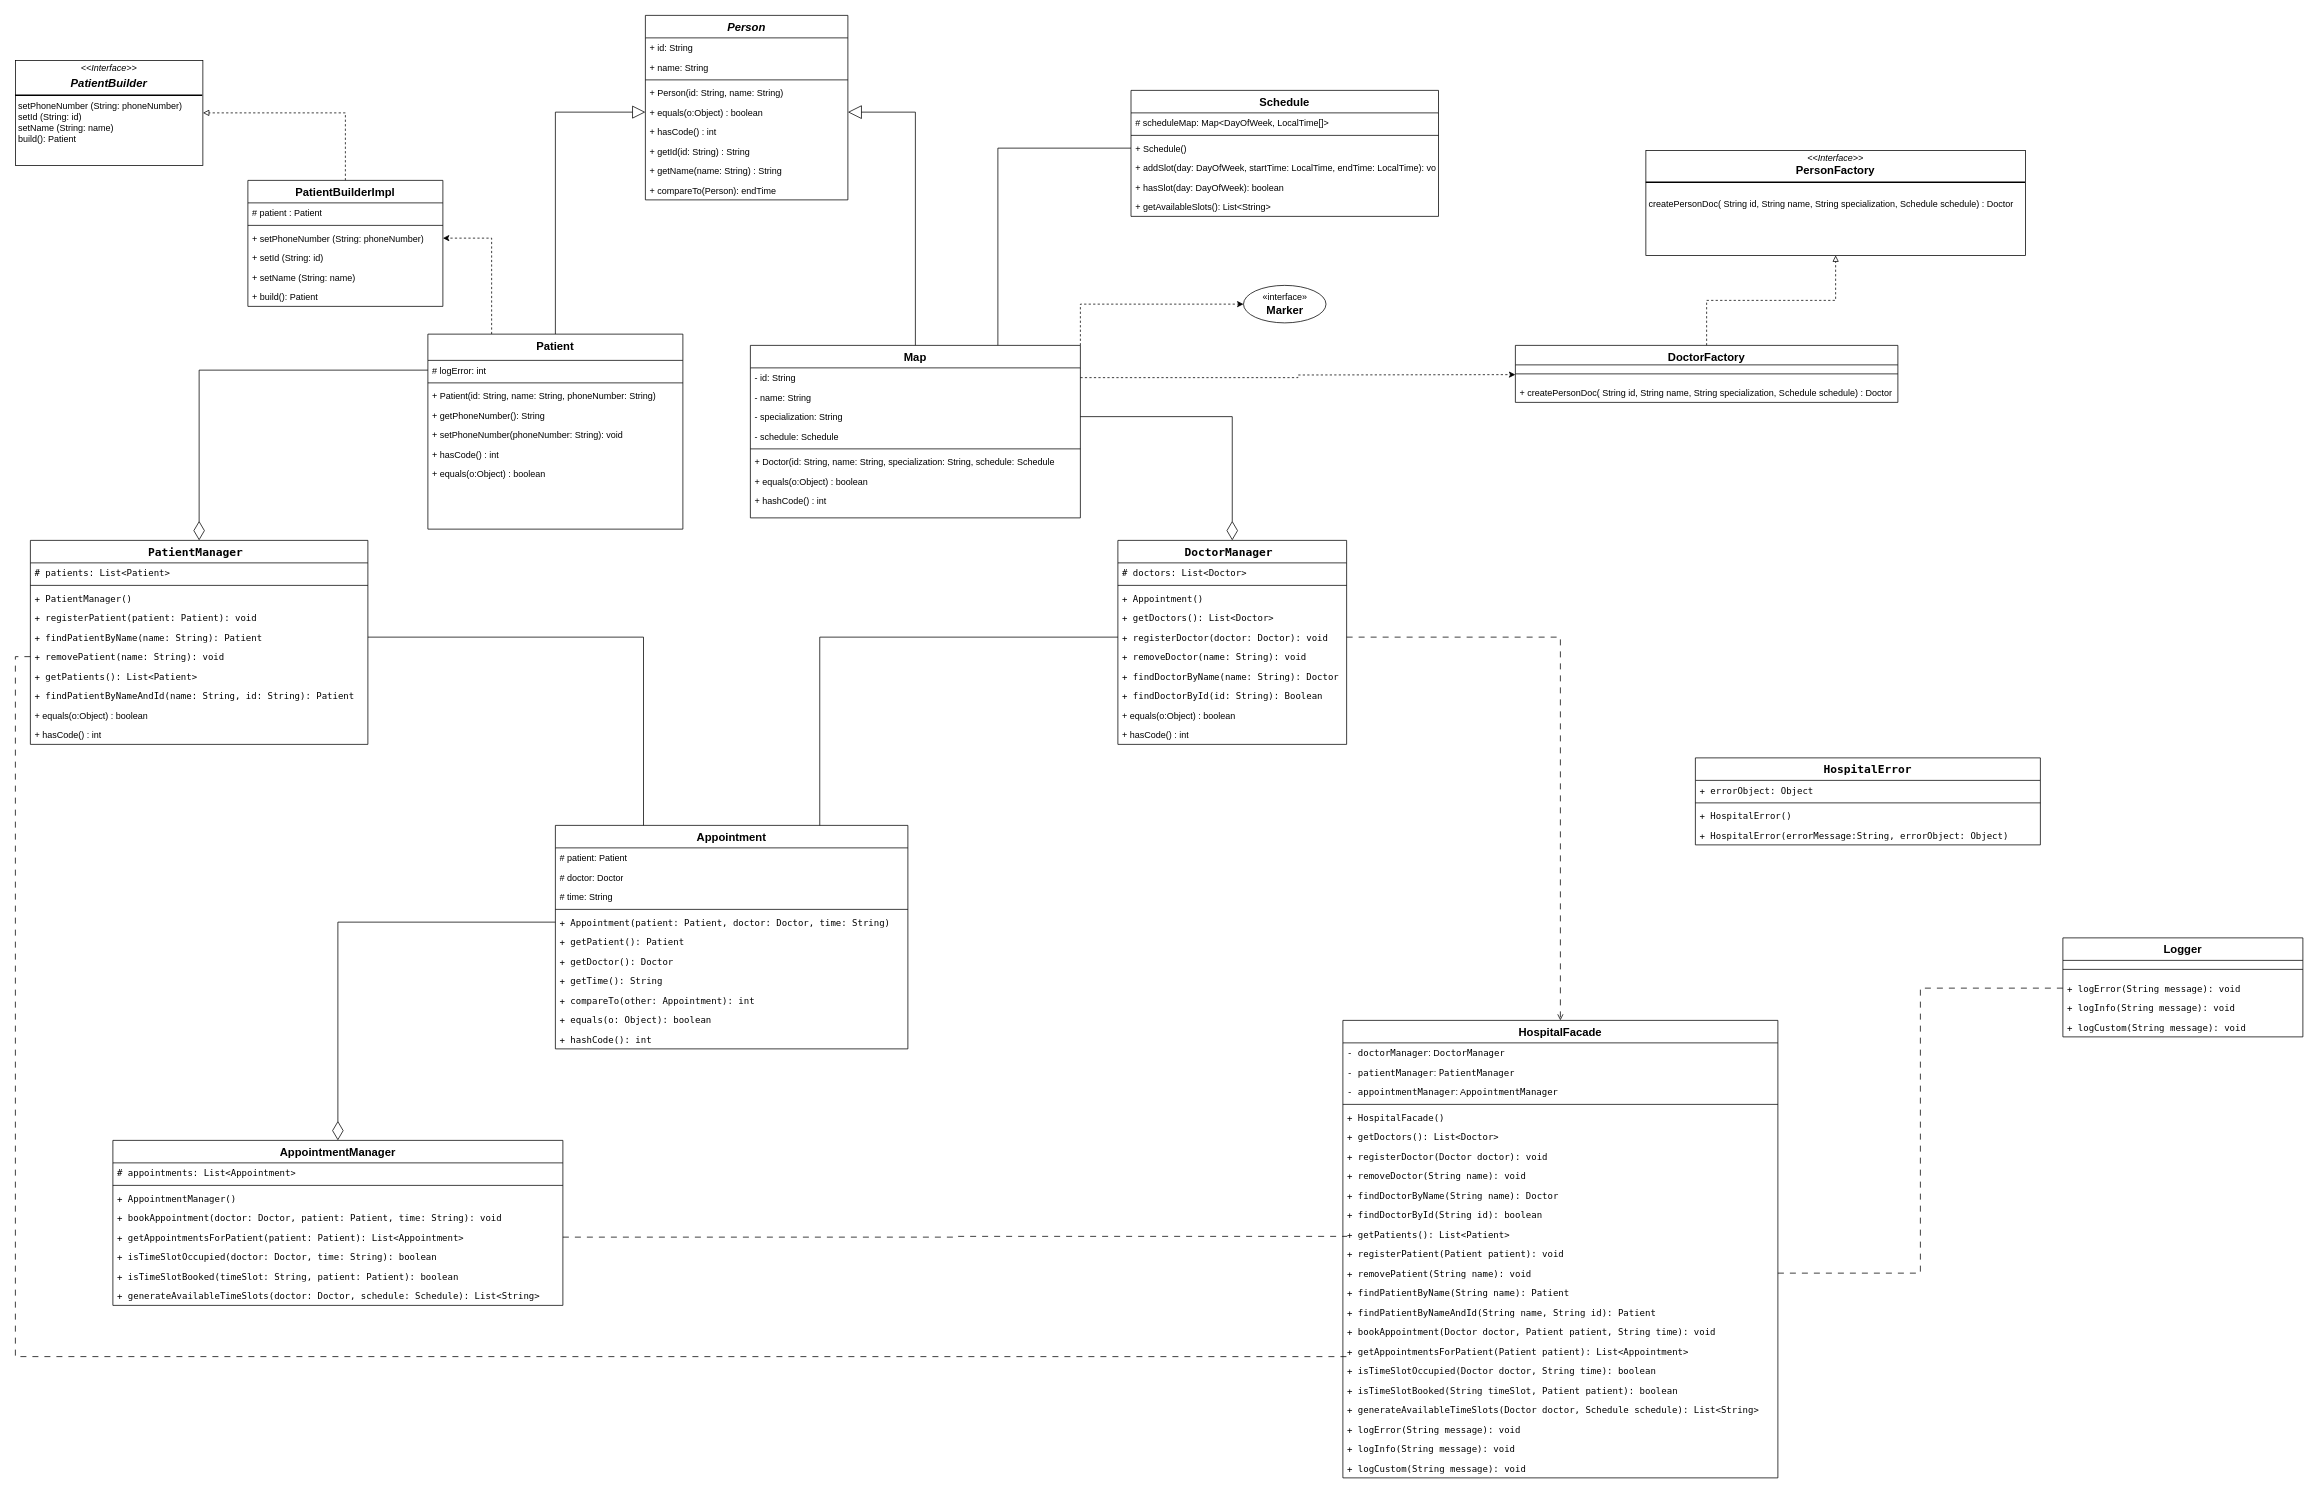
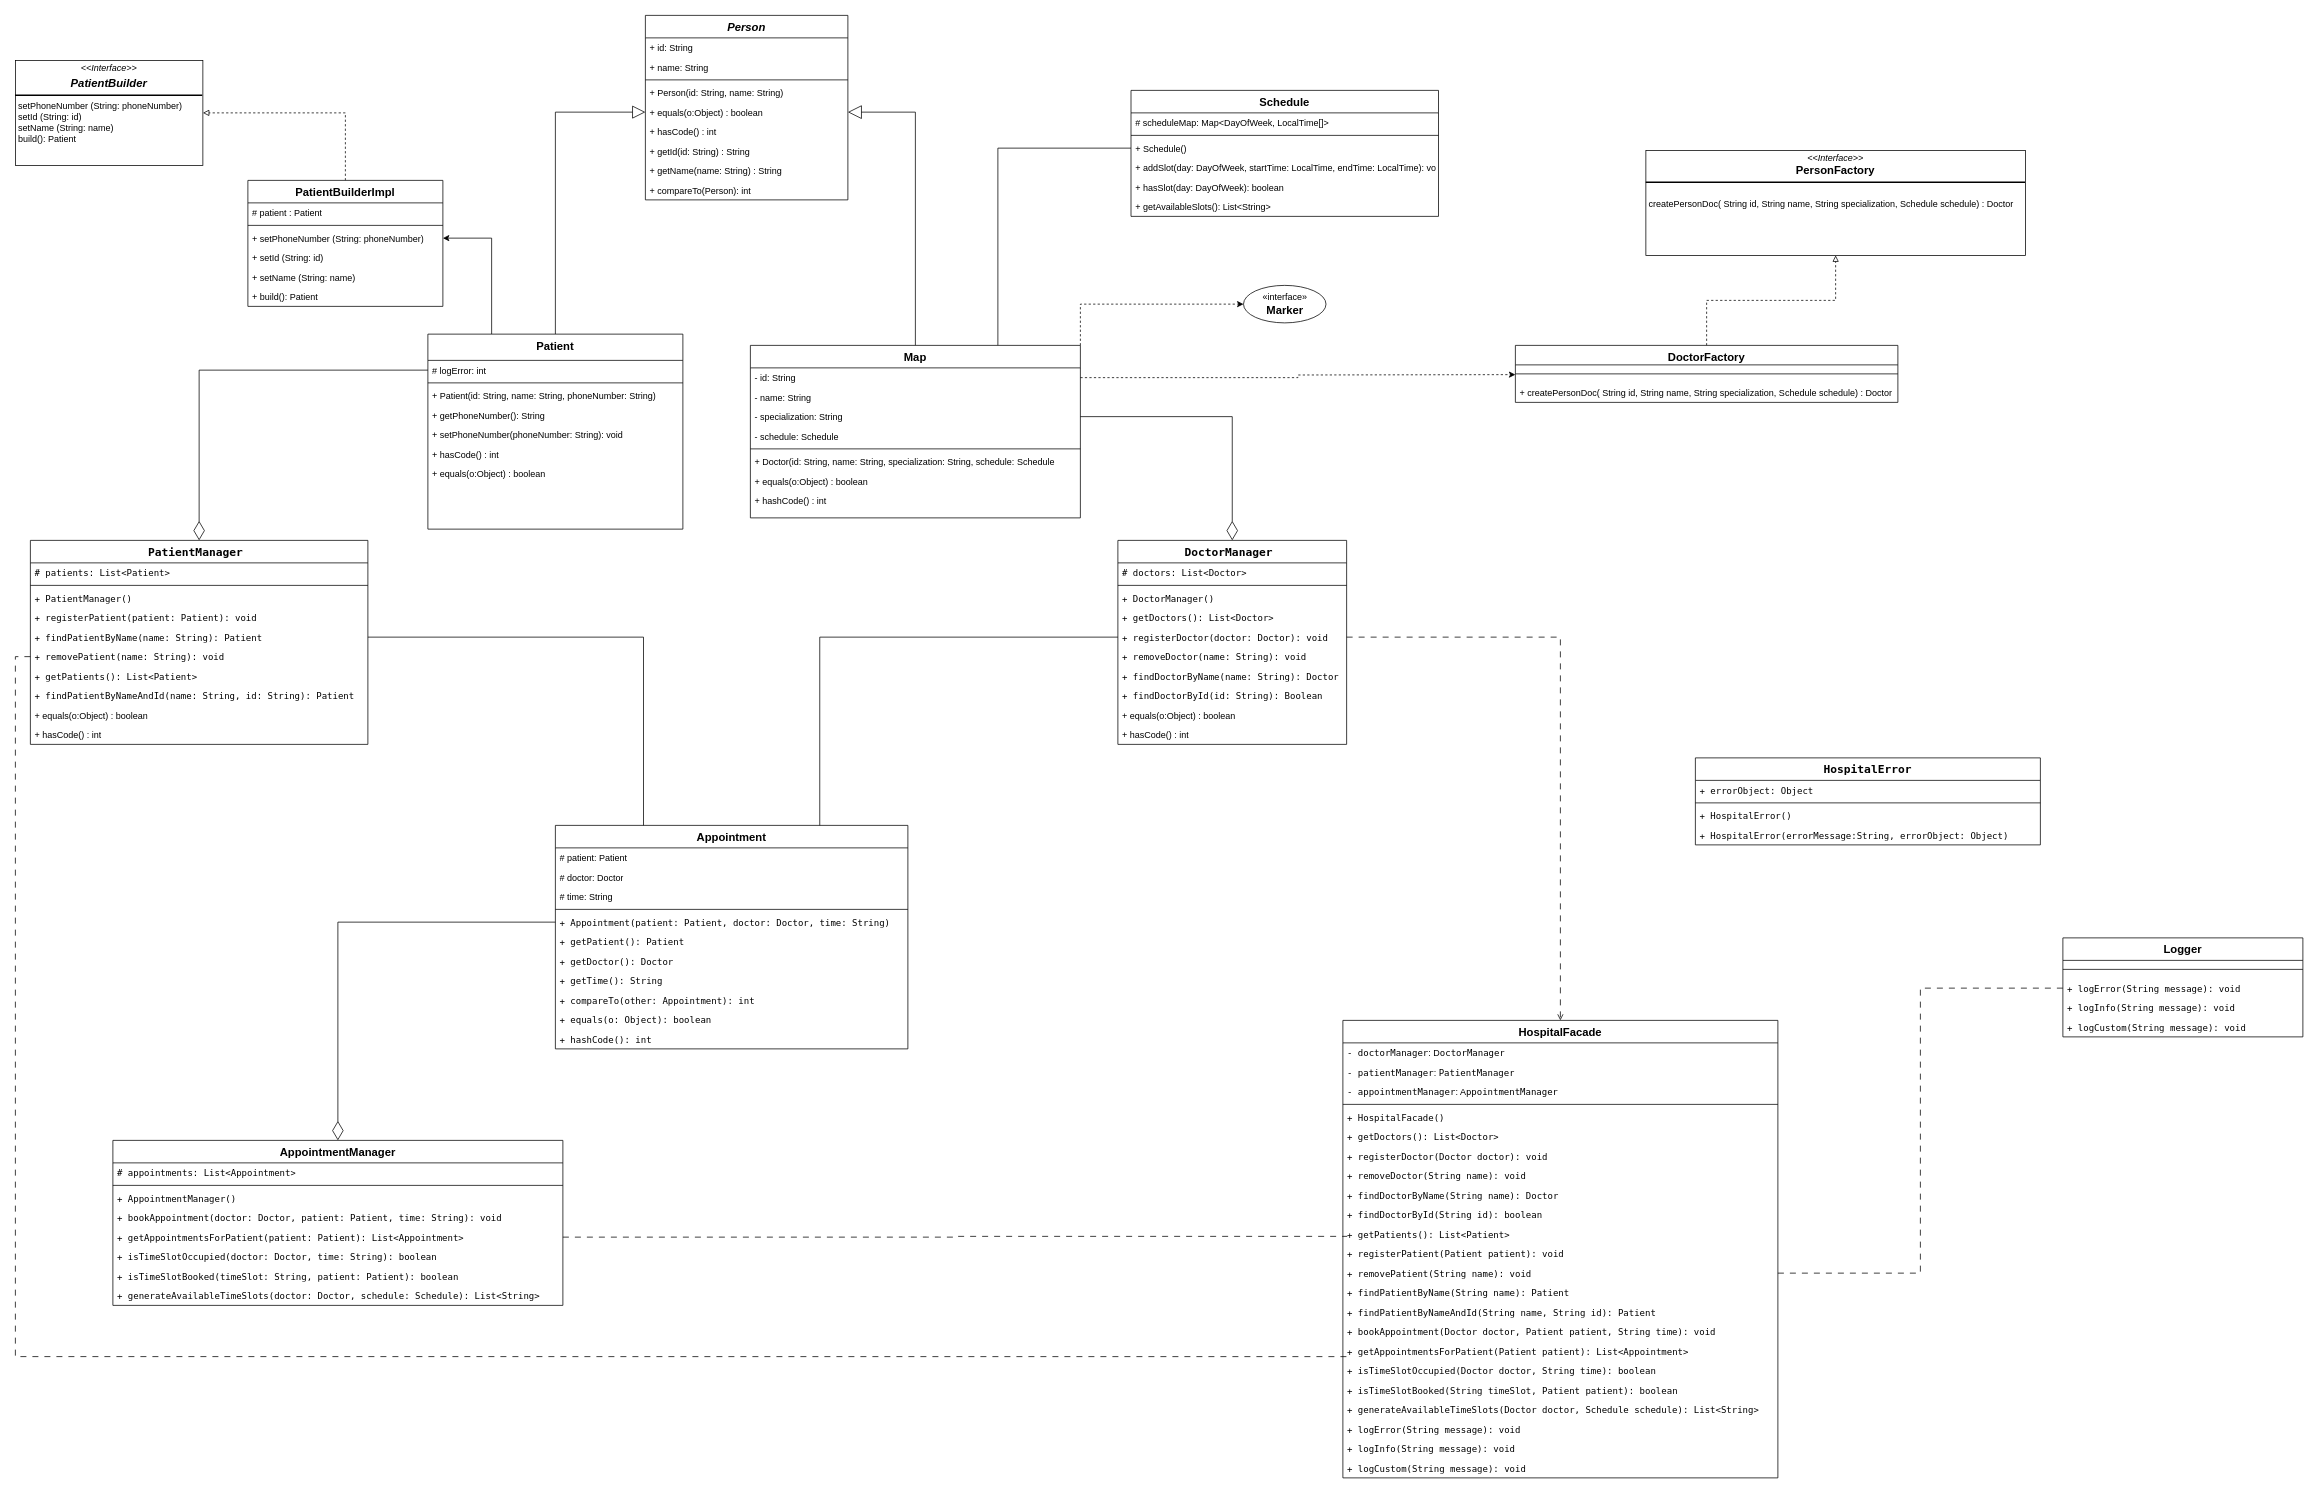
node "+ compareTo(Person): endTime": label "+ compareTo(Person): endTime" -> "+ compareTo(Person): int"
edge "Patient" -> "+ setPhoneNumber (String: phoneNumber)": style dashed -> solid
node "+ Appointment()": label "+ Appointment()" -> "+ DoctorManager()"
